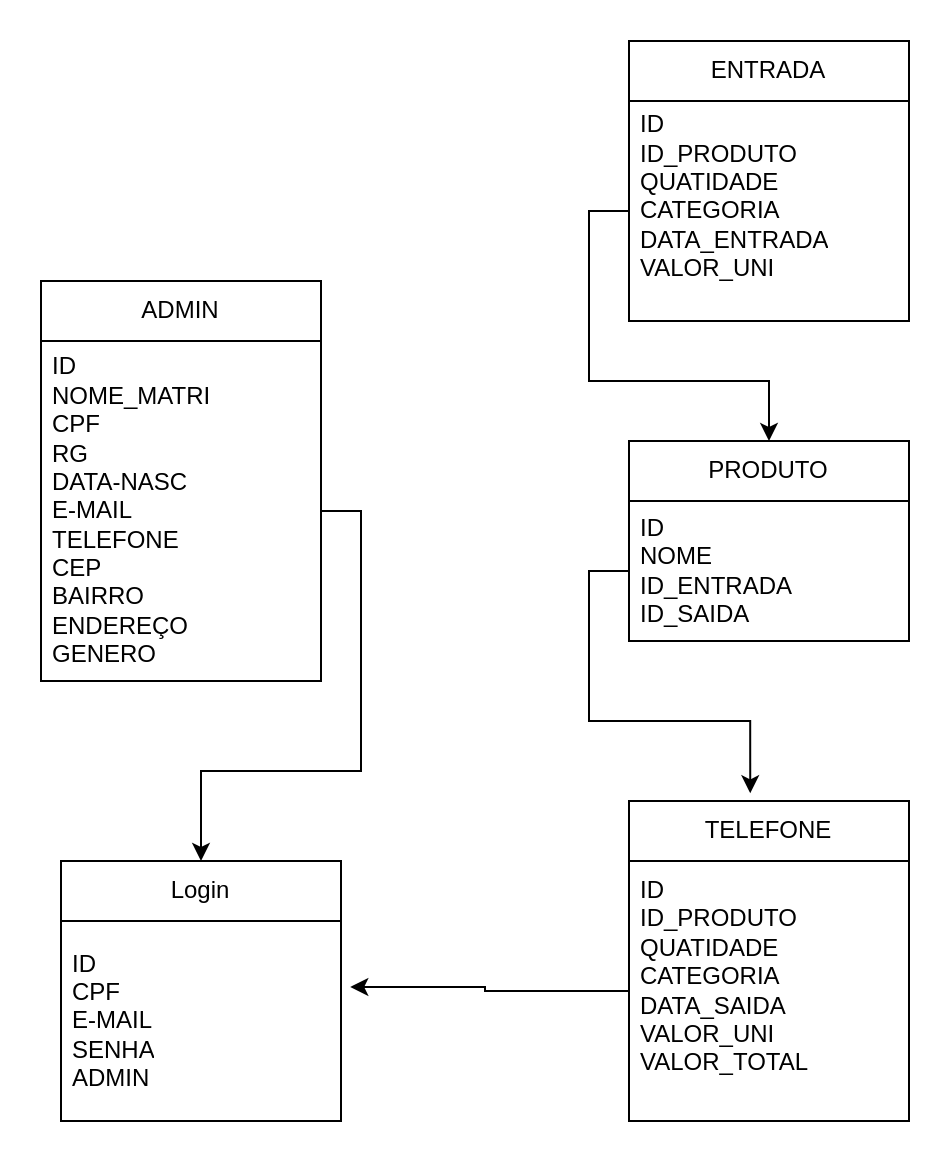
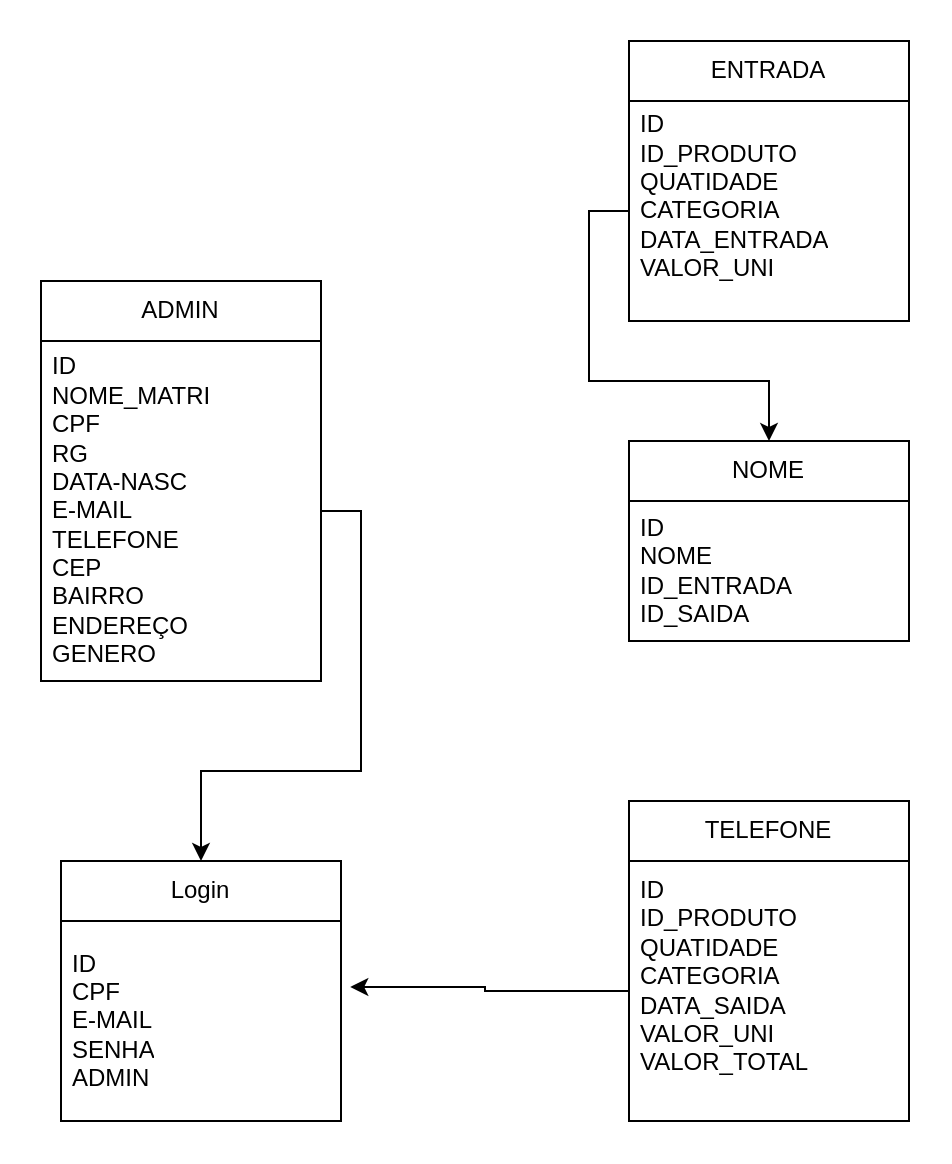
node "PRODUTO": label "PRODUTO" -> "NOME"
edge "ID NOME ID_ENTRADA ID_SAIDA" -> "TELEFONE": removed
